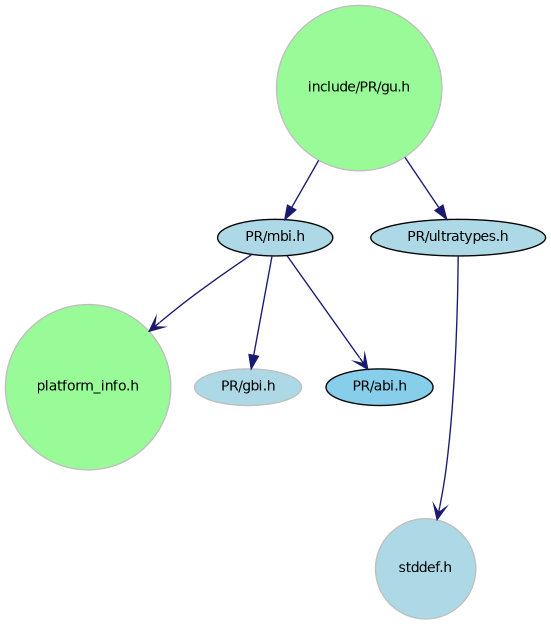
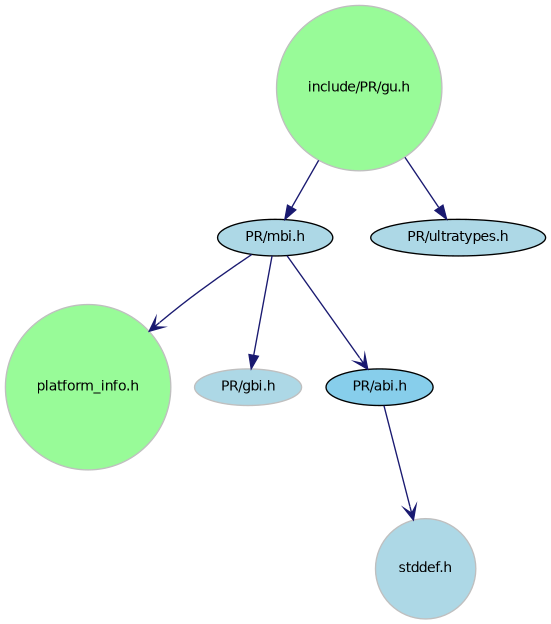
edge "PR/ultratypes.h" -> "stddef.h": now "PR/abi.h" -> "stddef.h"
